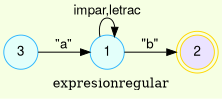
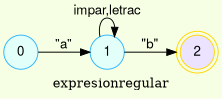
node "3": label "3" -> "0"
